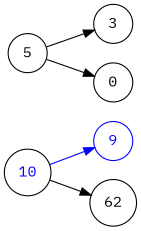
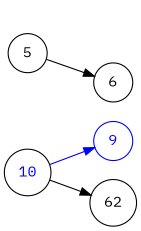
node "3": removed
node "0": label "0" -> "6"
